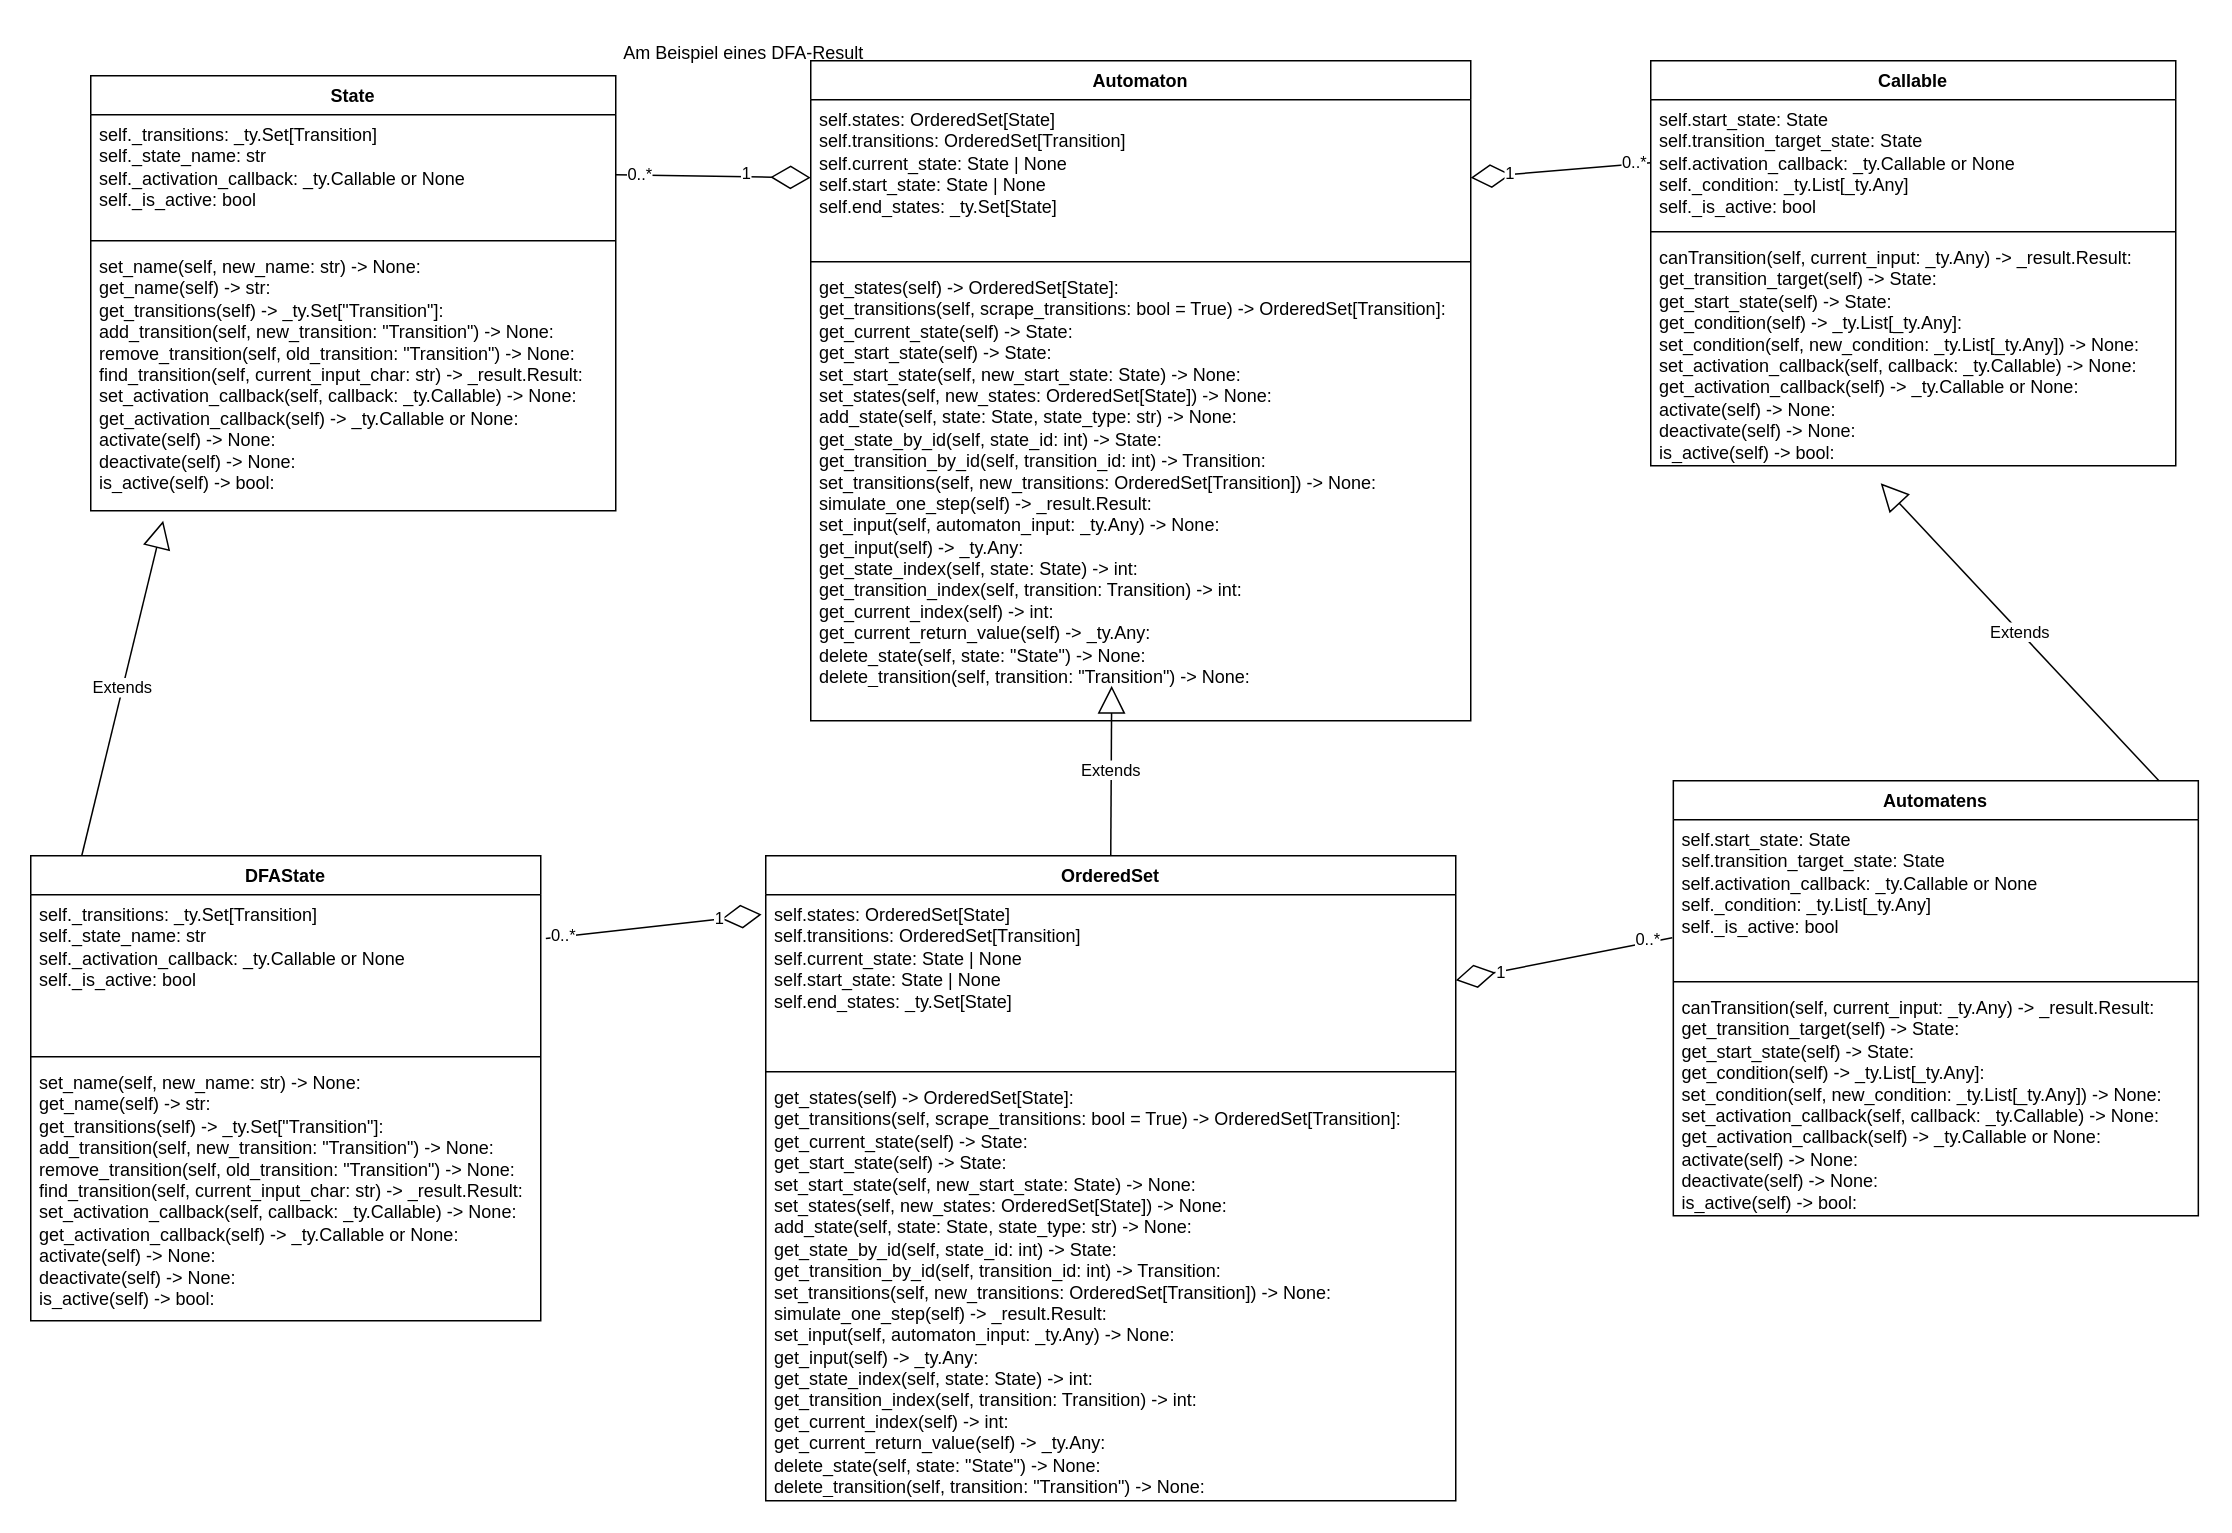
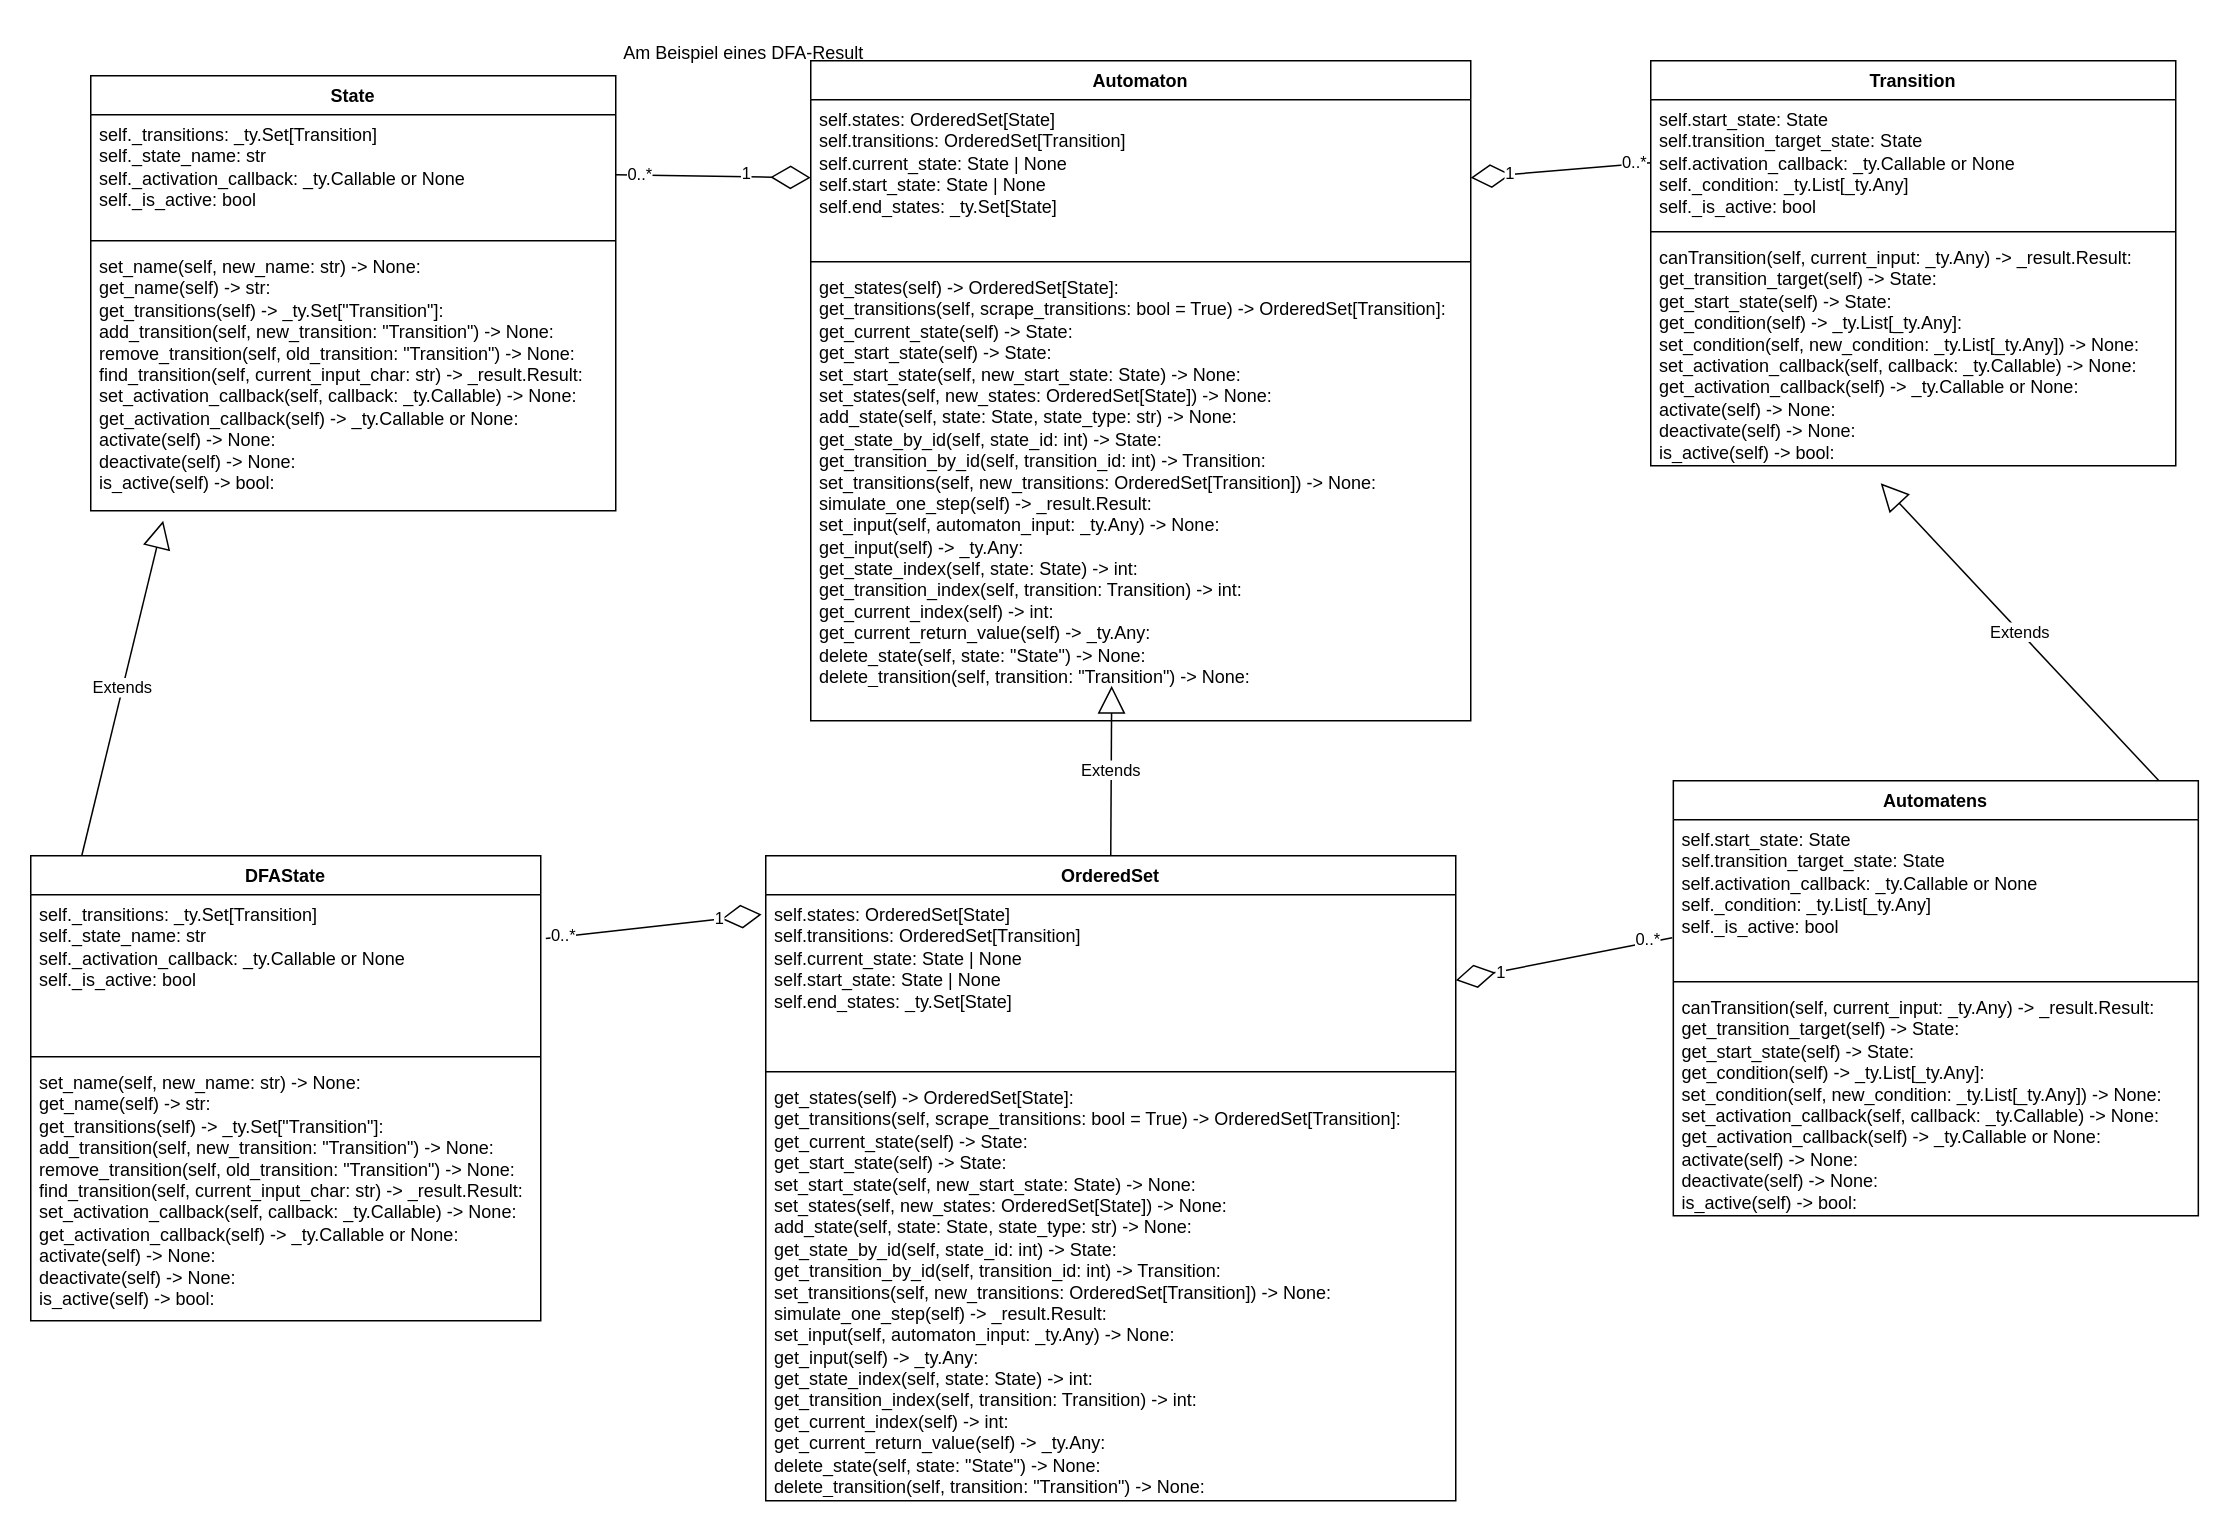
node "Callable": label "Callable" -> "Transition"
